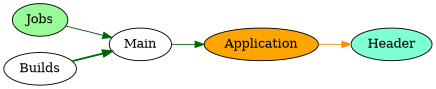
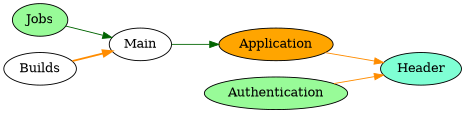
edge "Builds" -> "Main": color darkgreen -> darkorange
node "Authentication": added
